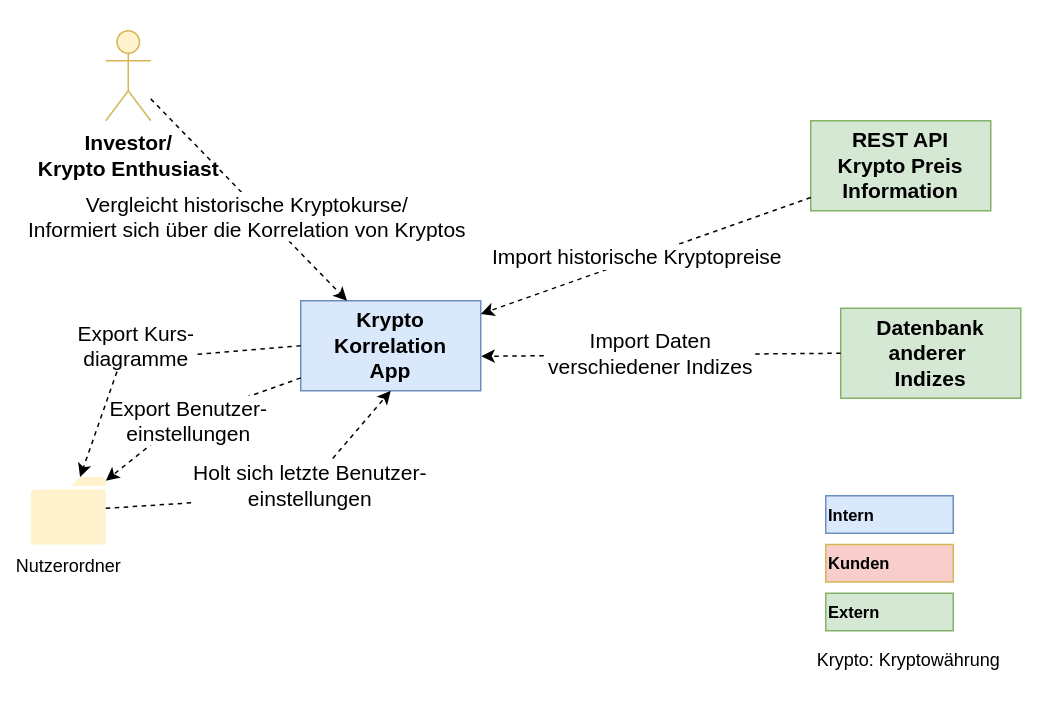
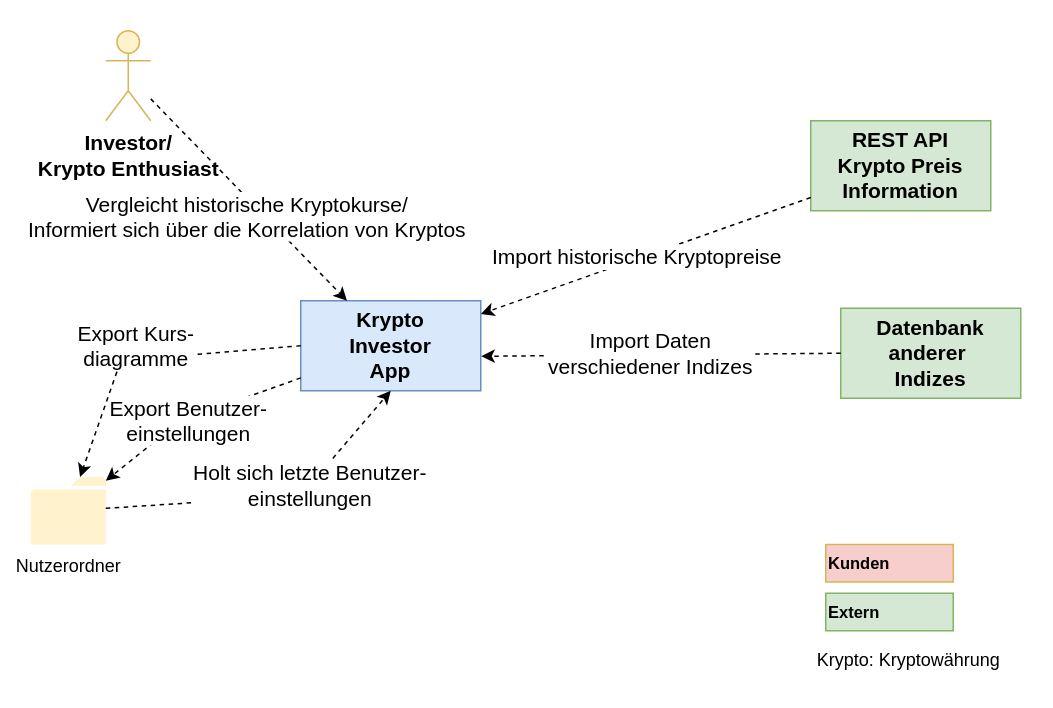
node "Krypto Korrelation App": label "Krypto Korrelation App" -> "Krypto Investor App"
node "Intern": removed
